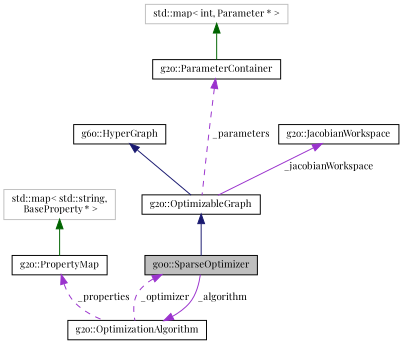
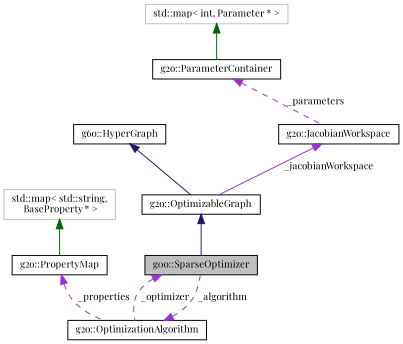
edge "g2o::OptimizableGraph" -> "g2o::ParameterContainer": now "g2o::JacobianWorkspace" -> "g2o::ParameterContainer"
edge "g0o::SparseOptimizer" -> "g2o::OptimizationAlgorithm": style solid -> dashed
